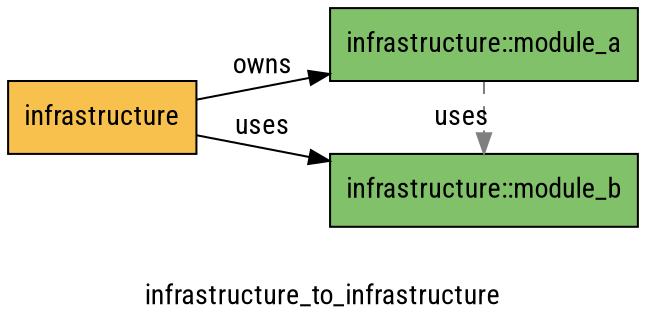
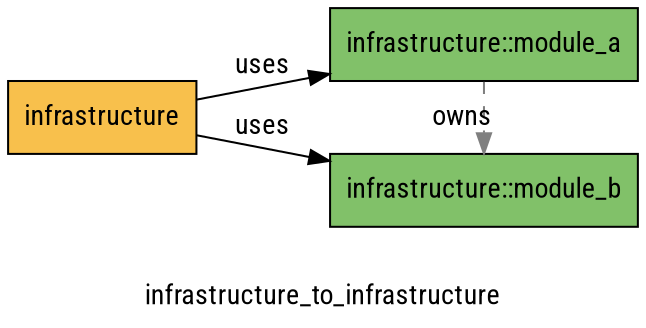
edge "infrastructure" -> "infrastructure::module_a": label "owns" -> "uses"
edge "infrastructure::module_a" -> "infrastructure::module_b": label "uses" -> "owns"
